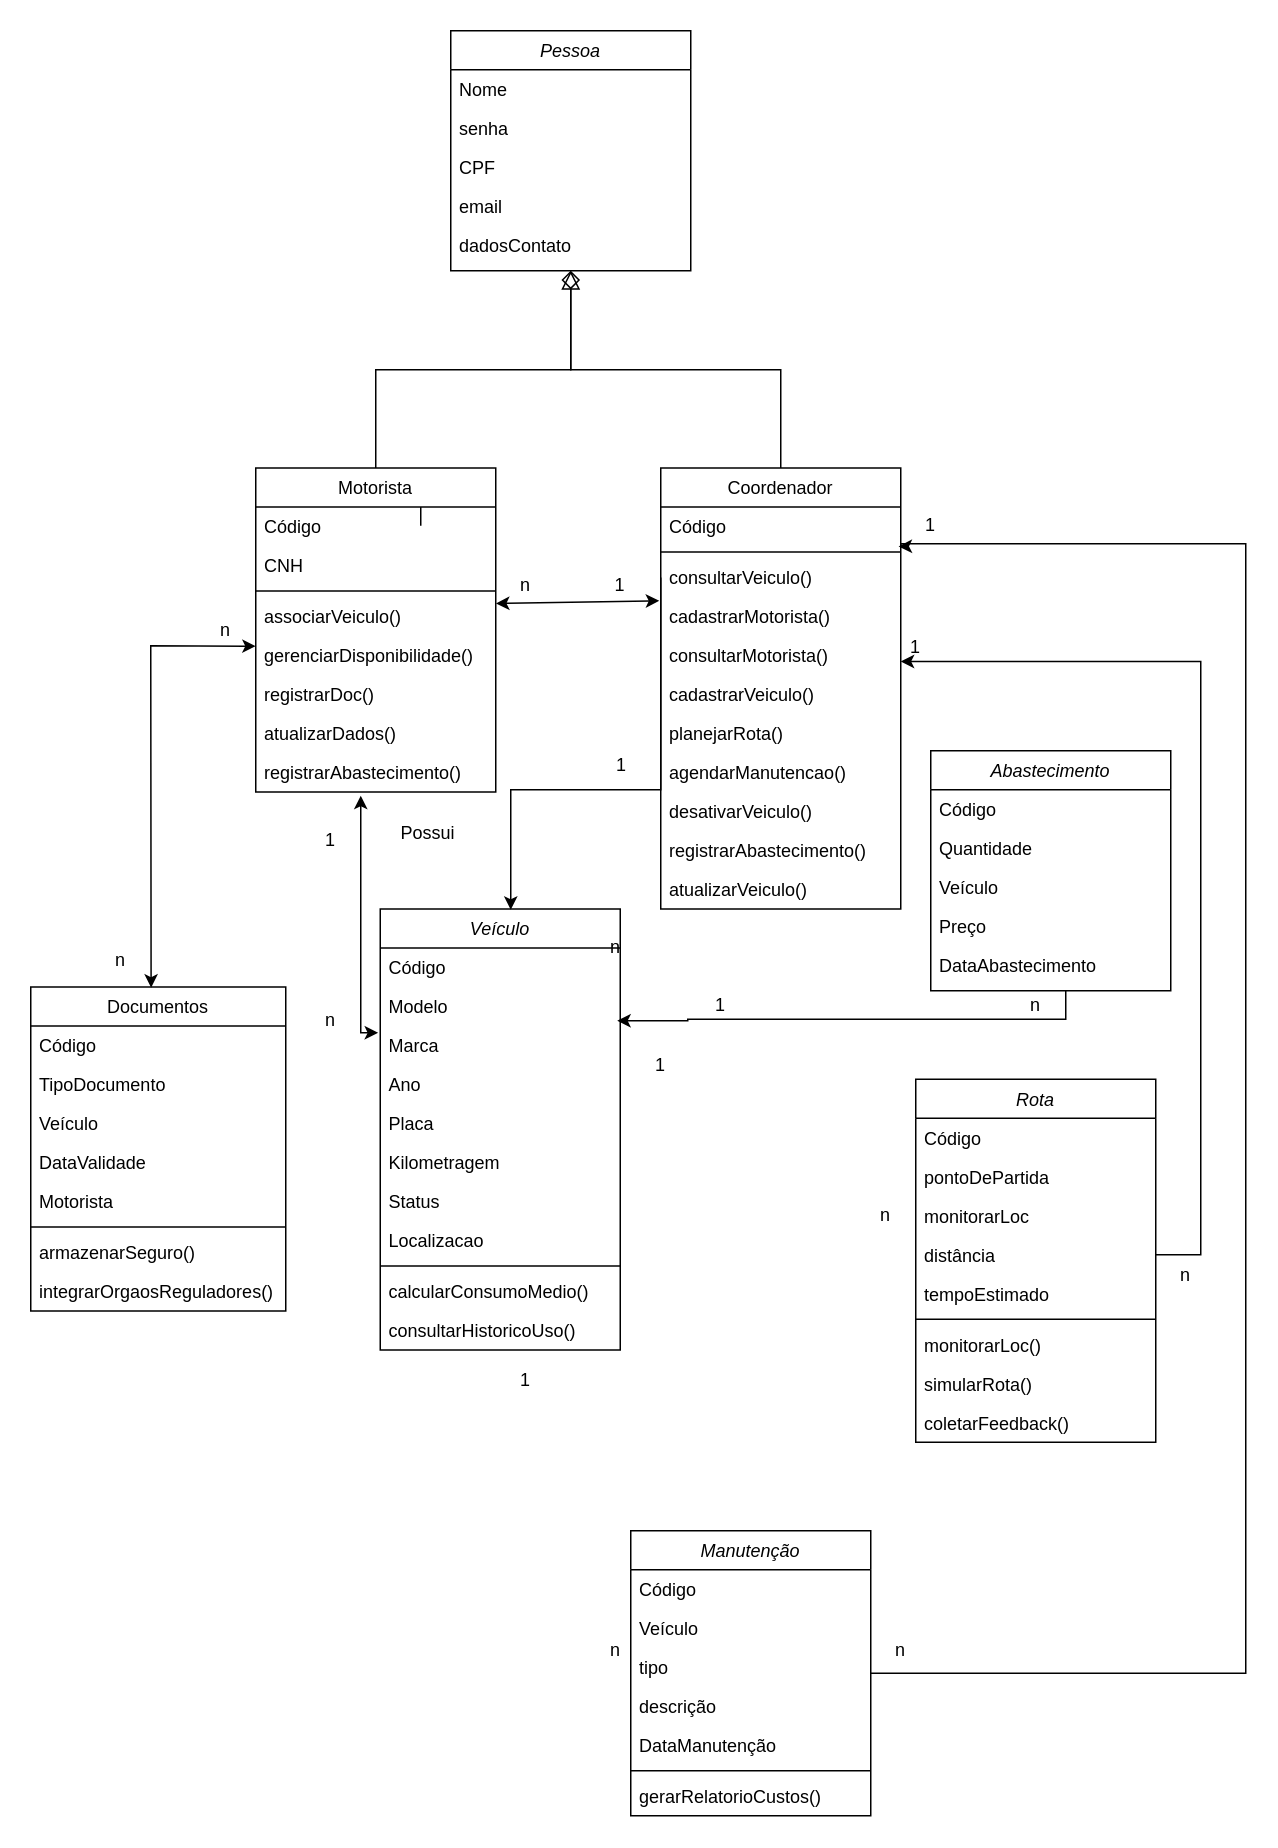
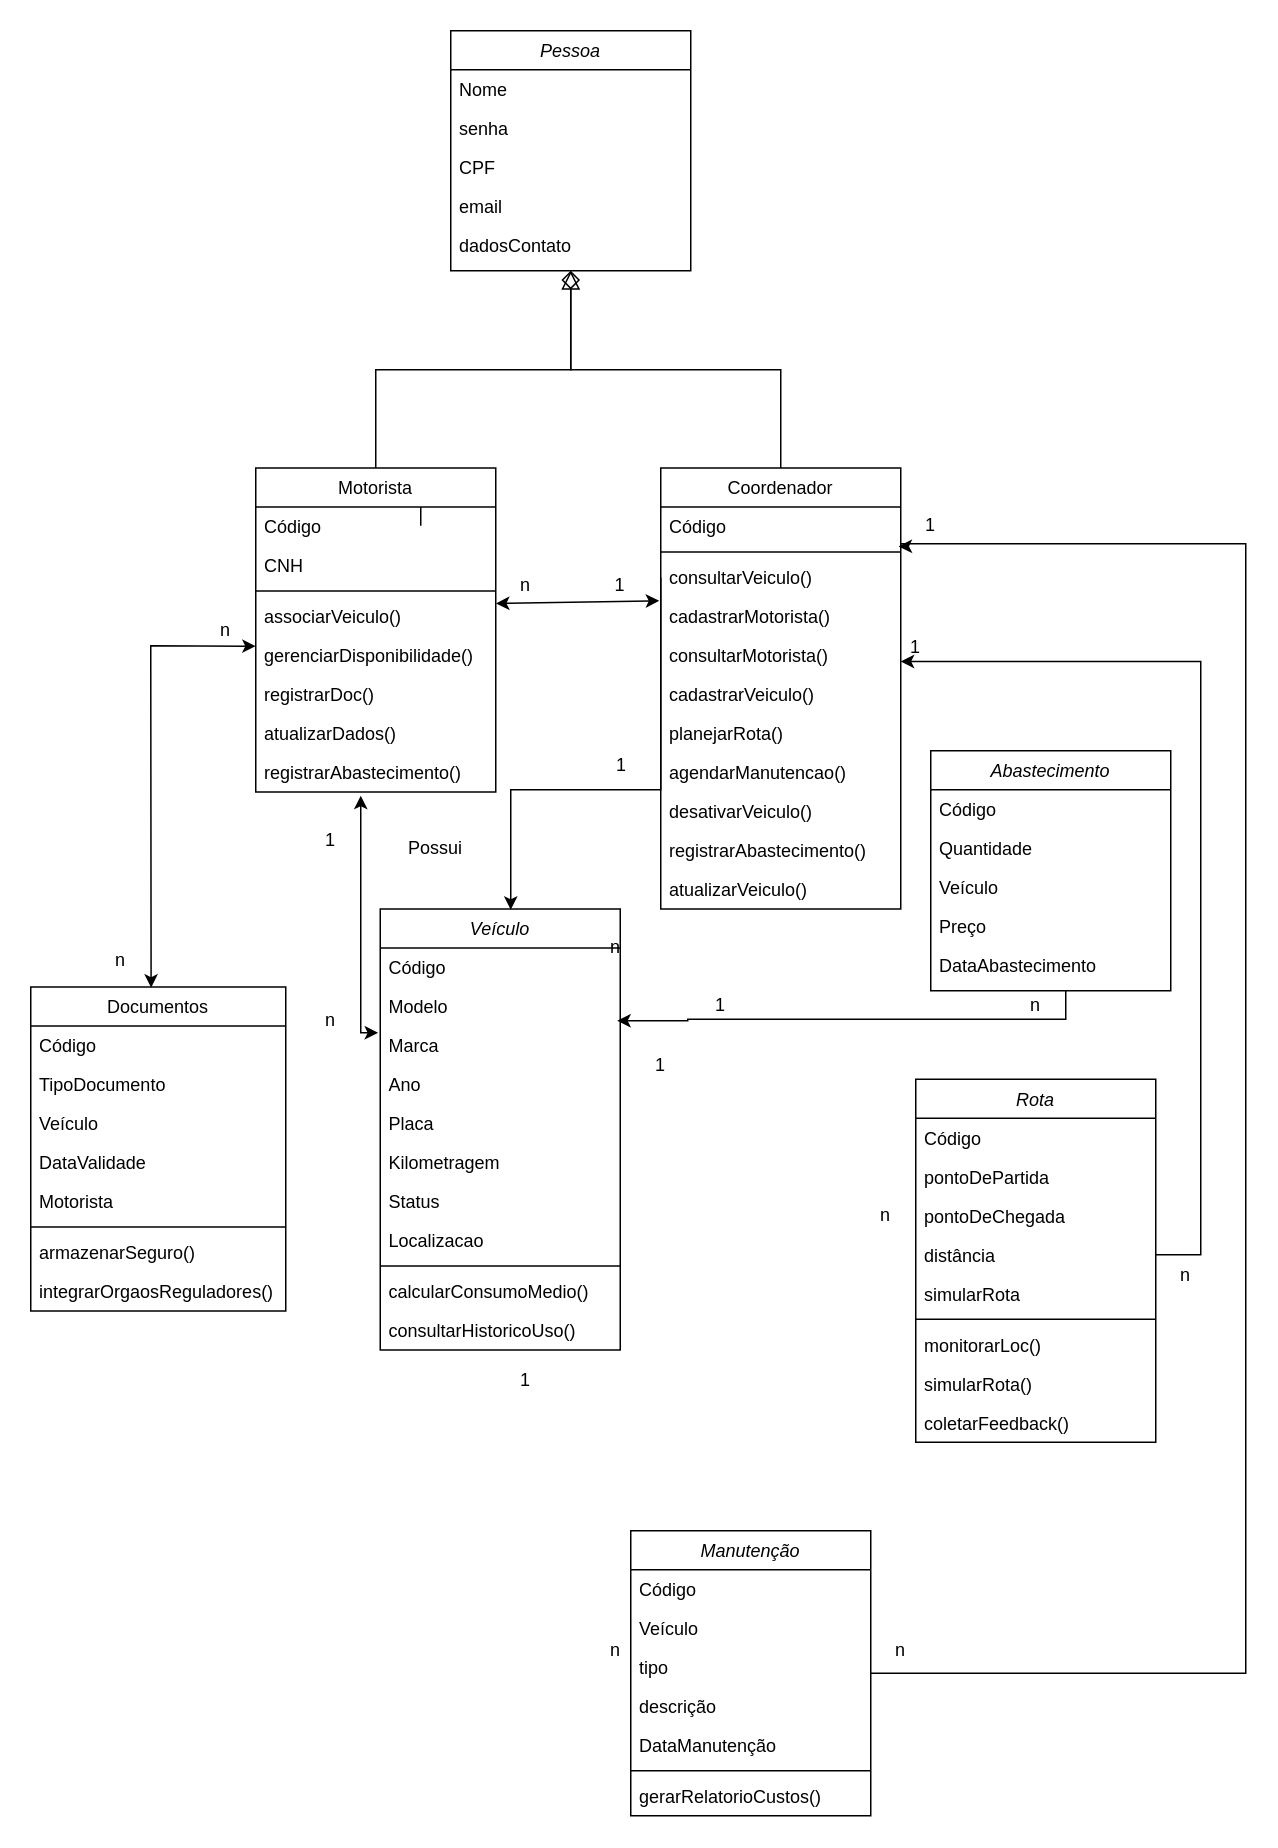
node "Possui": moved (428, 833) -> (436, 848)
node "monitorarLoc": label "monitorarLoc" -> "pontoDeChegada"
node "tempoEstimado": label "tempoEstimado" -> "simularRota"
